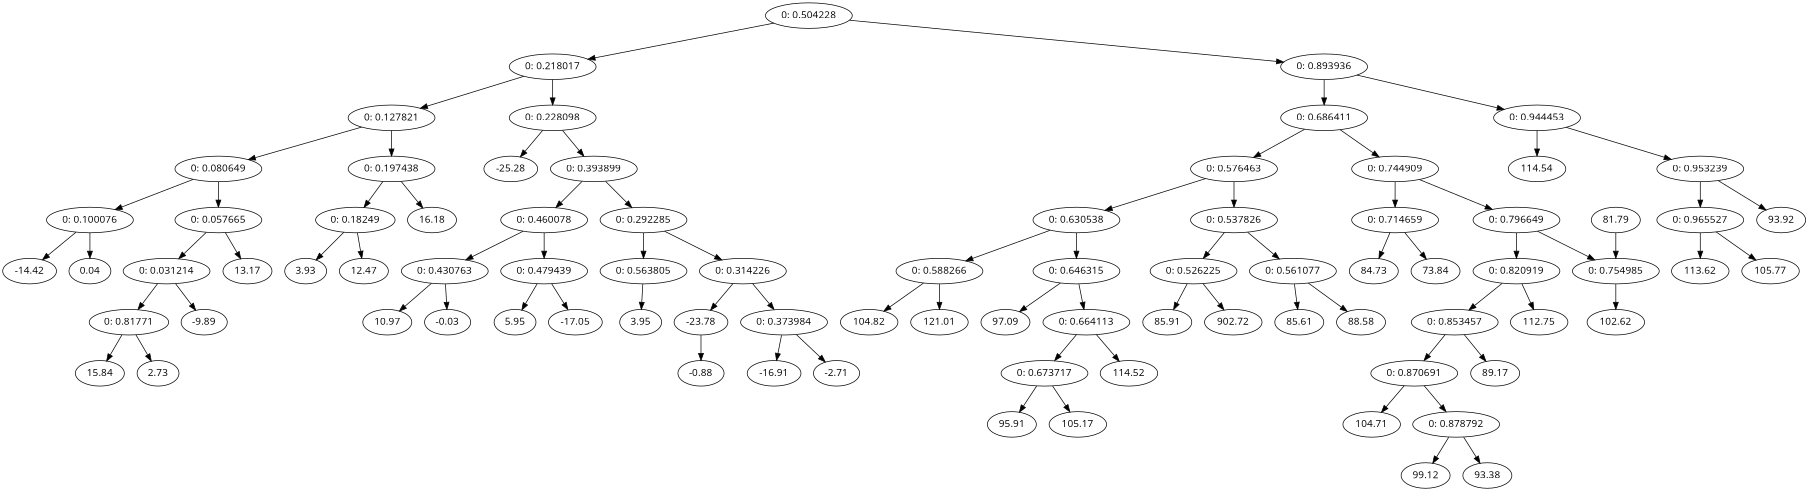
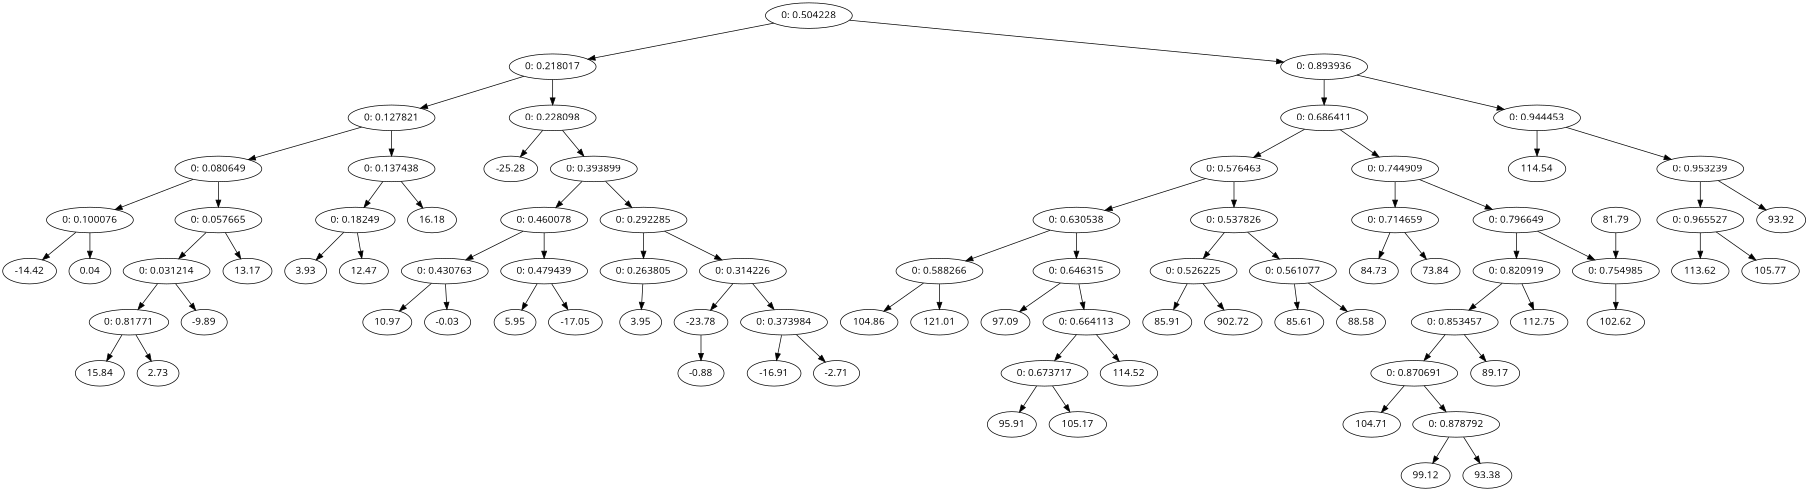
node "0: 0.197438": label "0: 0.197438" -> "0: 0.137438"
node "0: 0.563805": label "0: 0.563805" -> "0: 0.263805"
node "104.82": label "104.82" -> "104.86"
